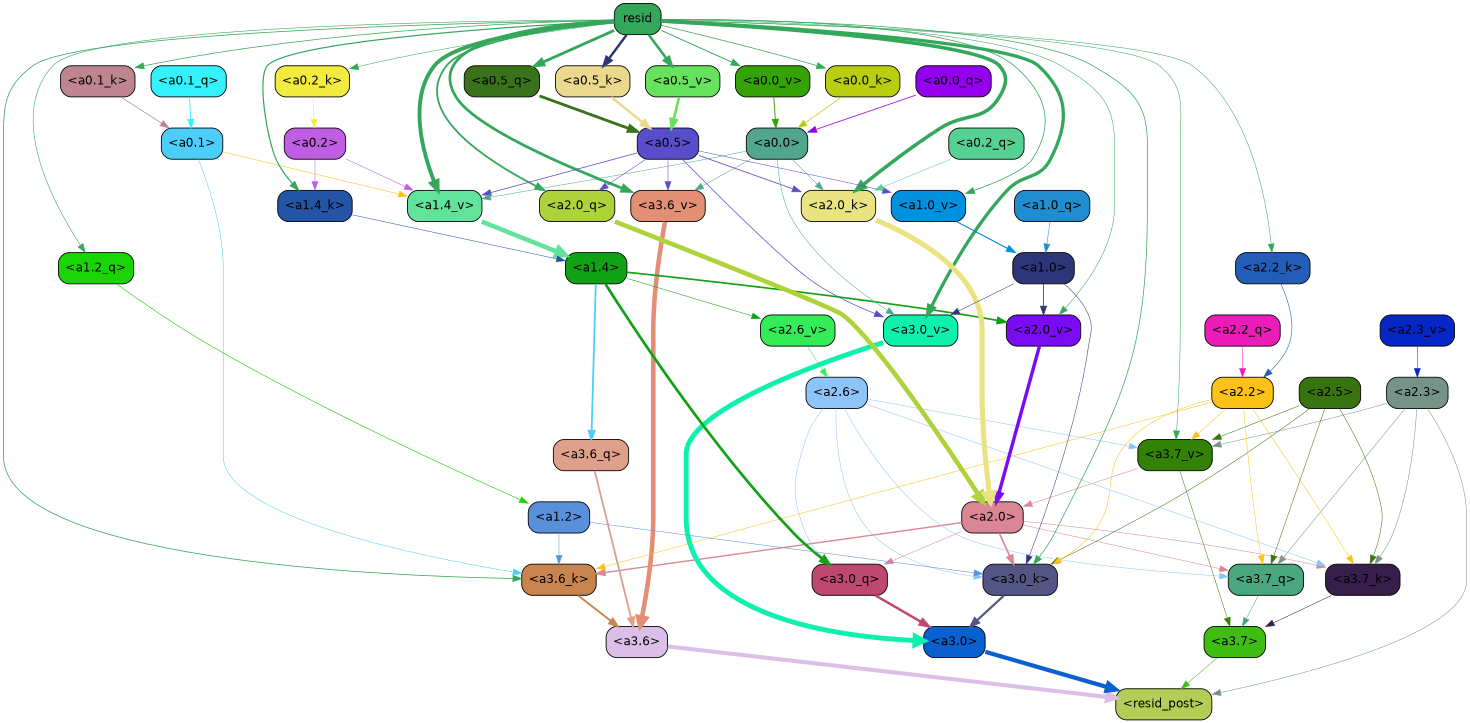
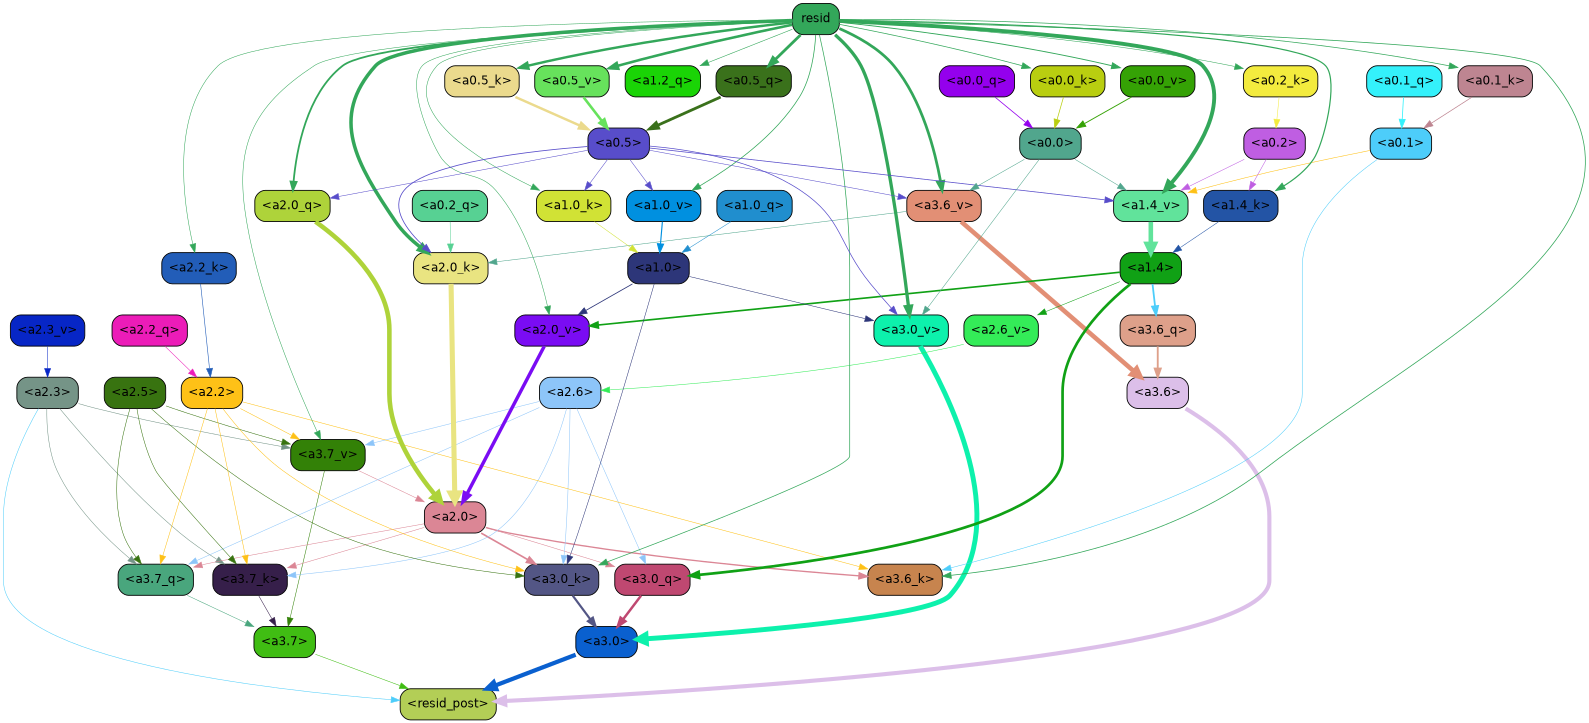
edge "resid" -> "<a0.5_k>": color #2d3679 -> #33a75a
edge "<a0.0>" -> "<a2.0_k>": now "<a3.6_v>" -> "<a2.0_k>"
node "<a1.0_k>": added
node "<a1.2>": removed
edge "<a3.6_k>" -> "<a3.6>": removed
edge "<a2.3>" -> "<resid_post>": color #759487 -> #4dcdfa
